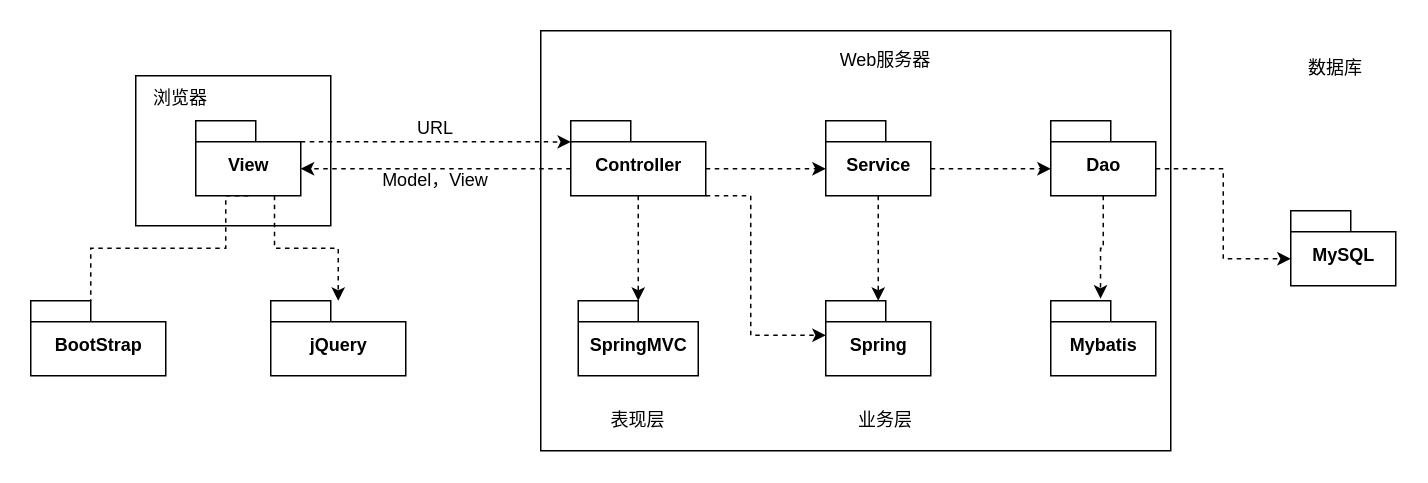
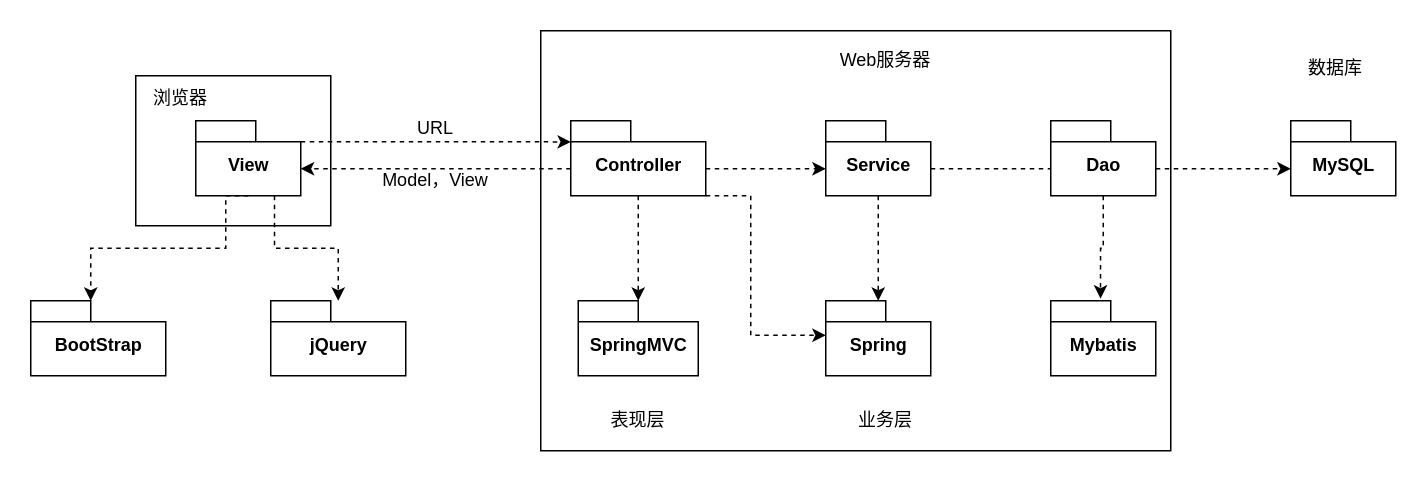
edge "Service" -> "Dao": arrowhead classic -> none
node "MySQL": moved (1343, 248) -> (1343, 158)
edge "View" -- "BootStrap": arrowhead none -> classic
